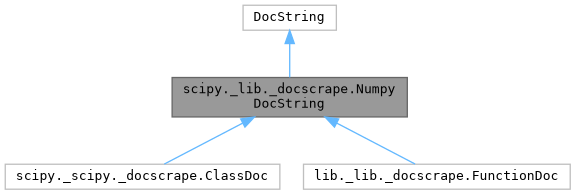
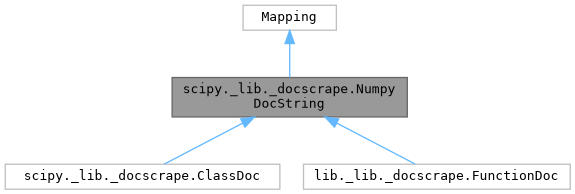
node "DocString": label "DocString" -> "Mapping"
node "scipy._scipy._docscrape.ClassDoc": label "scipy._scipy._docscrape.ClassDoc" -> "scipy._lib._docscrape.ClassDoc"
